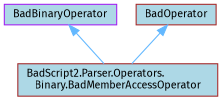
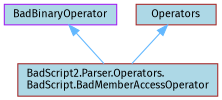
node "BadOperator": label "BadOperator" -> "Operators"
node "BadScript2.Parser.Operators. Binary.BadMemberAccessOperator": label "BadScript2.Parser.Operators. Binary.BadMemberAccessOperator" -> "BadScript2.Parser.Operators. BadScript.BadMemberAccessOperator"
